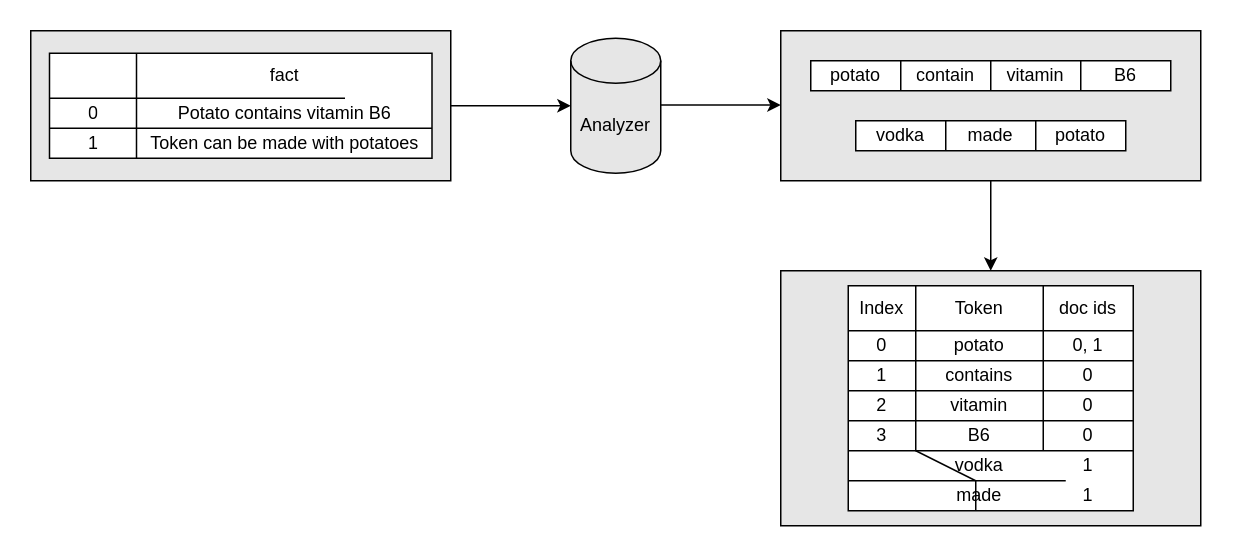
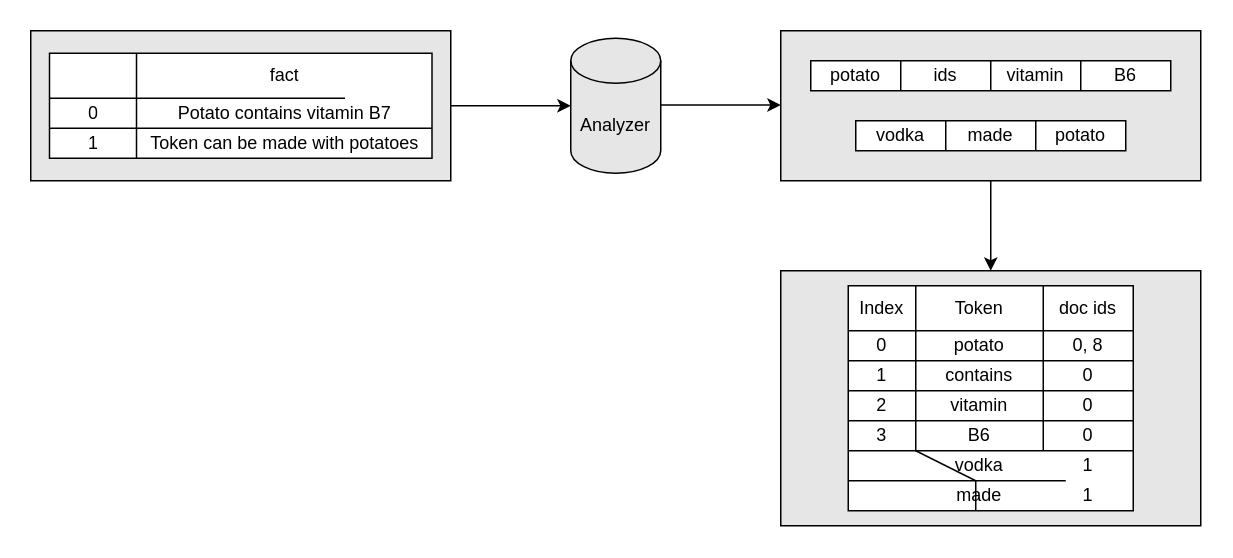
node "contain": label "contain" -> "ids"
node "Potato contains vitamin B6": label "Potato contains vitamin B6" -> "Potato contains vitamin B7"
node "0, 1": label "0, 1" -> "0, 8"
